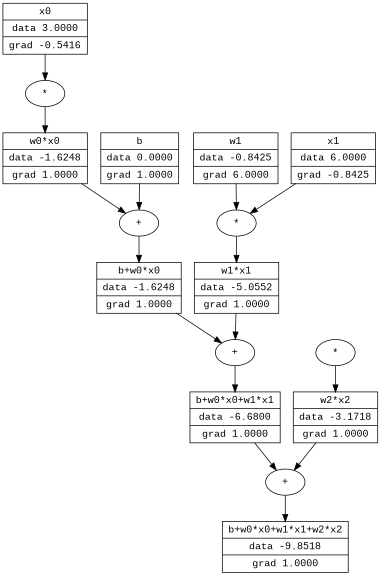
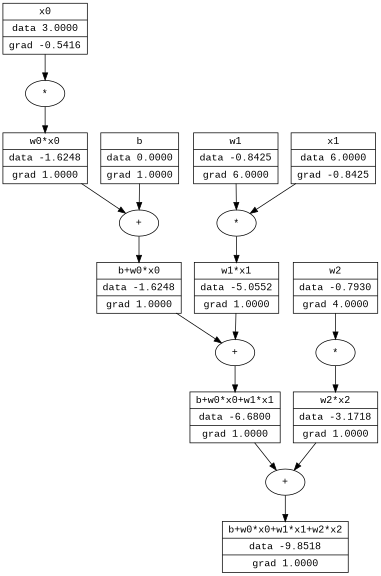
node "w2": added
